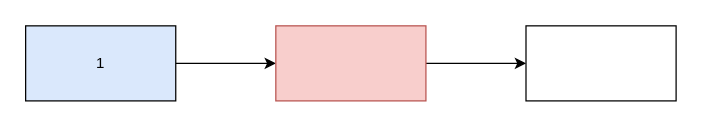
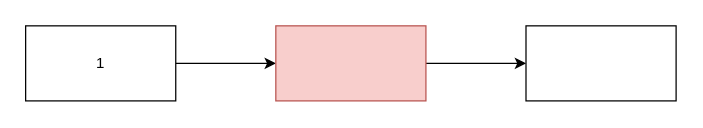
node "1": fillcolor #dae8fc -> #ffffff
